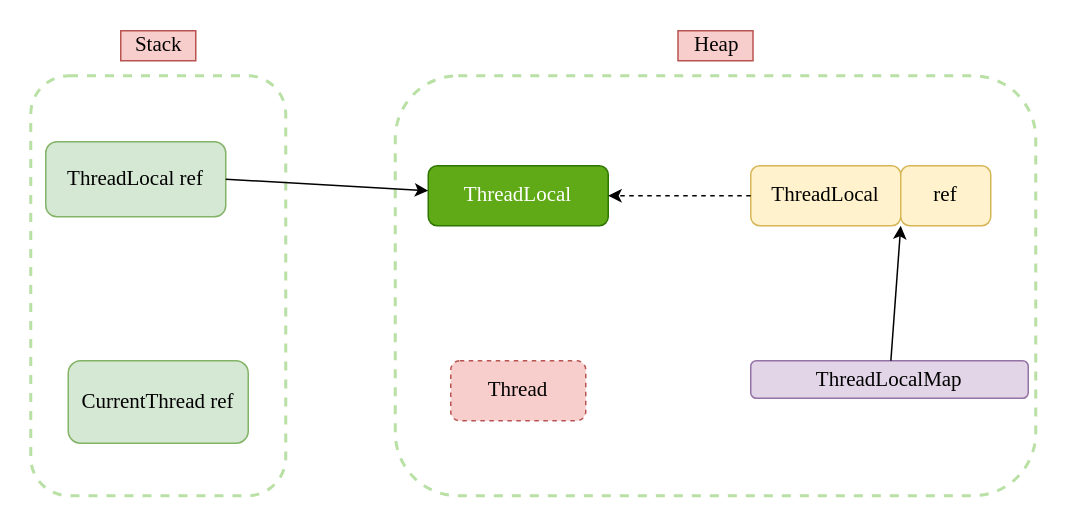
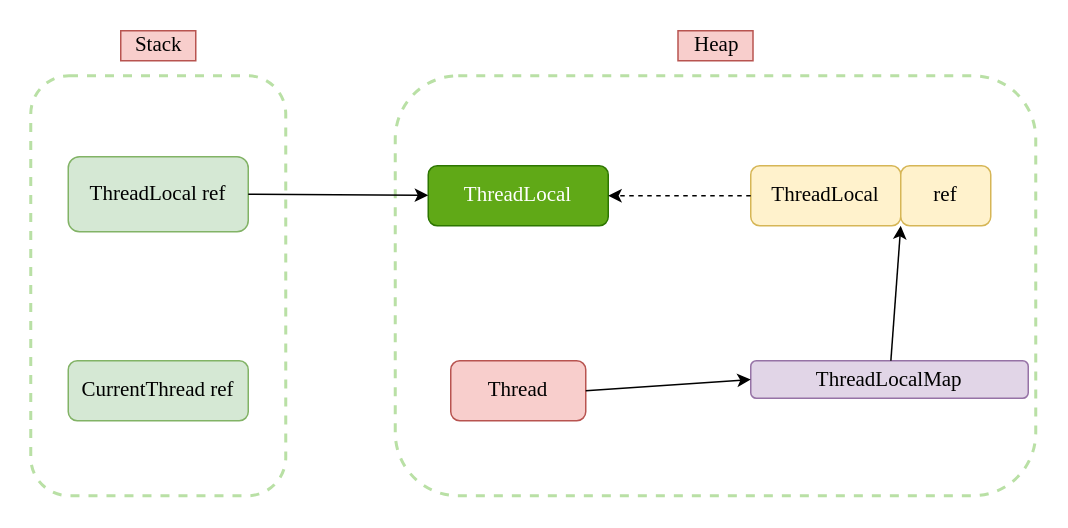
node "ThreadLocal ref": moved (136, 179) -> (158, 194)
edge "Thread" -> "ThreadLocalMap": added
node "Thread": style dashed -> solid
node "CurrentThread ref": size 180x83 -> 180x60
